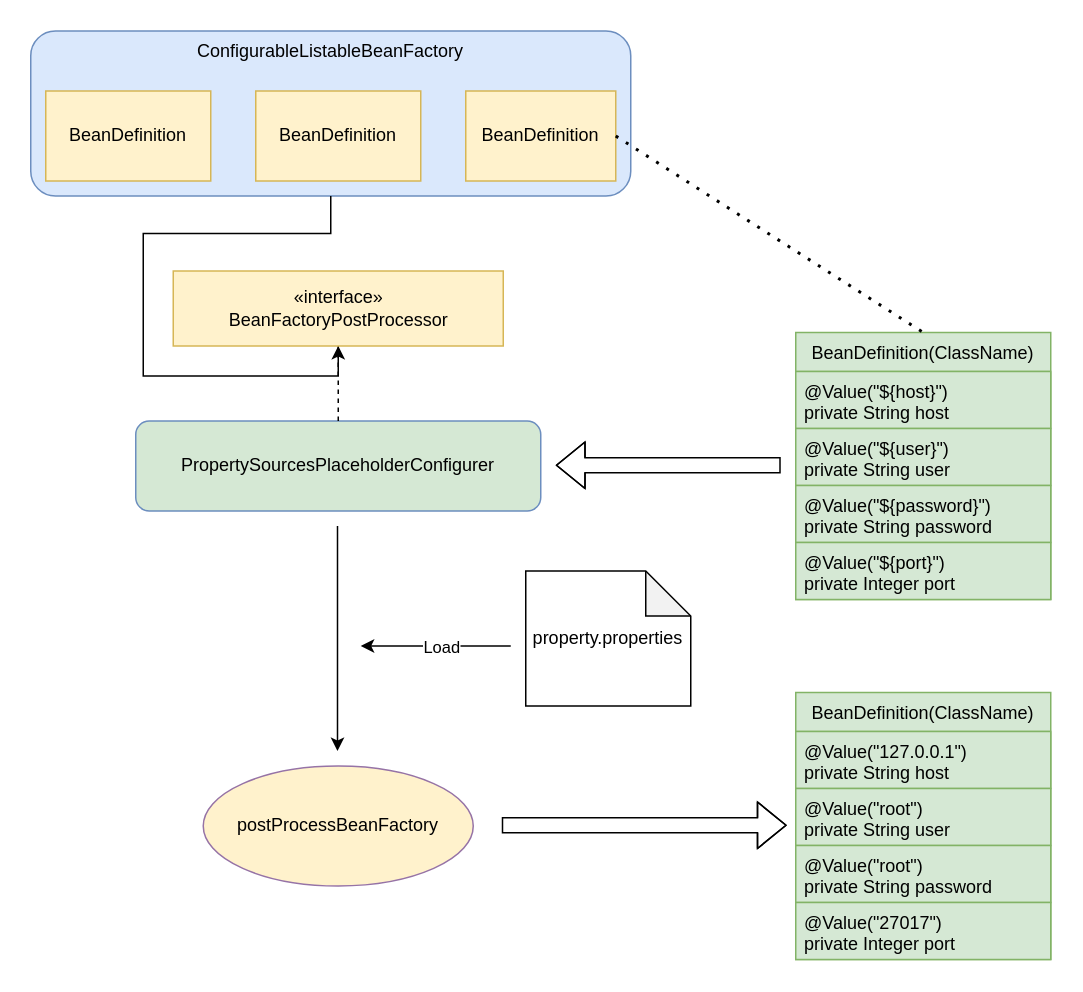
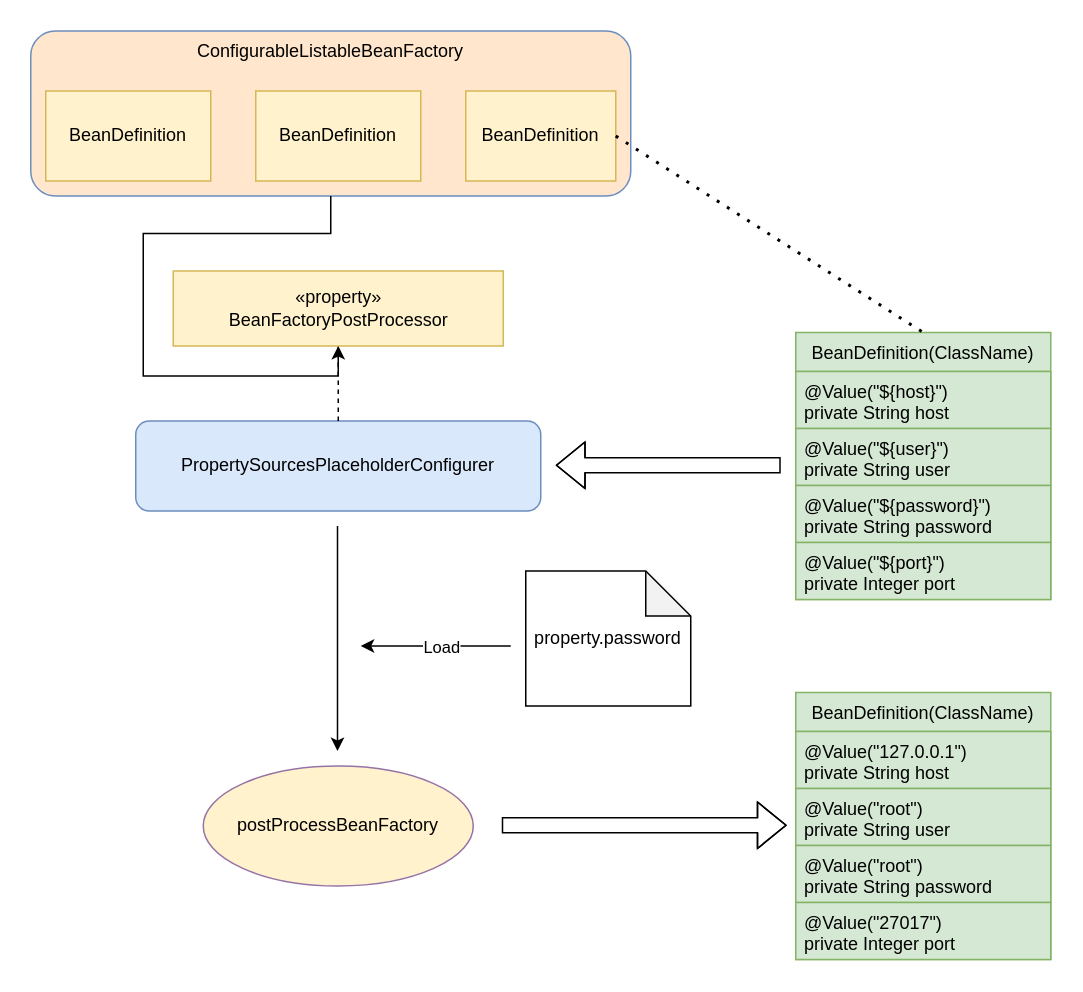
node "ConfigurableListableBeanFactory": fillcolor #dae8fc -> #ffe6cc
node "«interface» BeanFactoryPostProcessor": label "«interface» BeanFactoryPostProcessor" -> "«property» BeanFactoryPostProcessor"
node "PropertySourcesPlaceholderConfigurer": fillcolor #d5e8d4 -> #dae8fc
node "property.properties": label "property.properties" -> "property.password"
